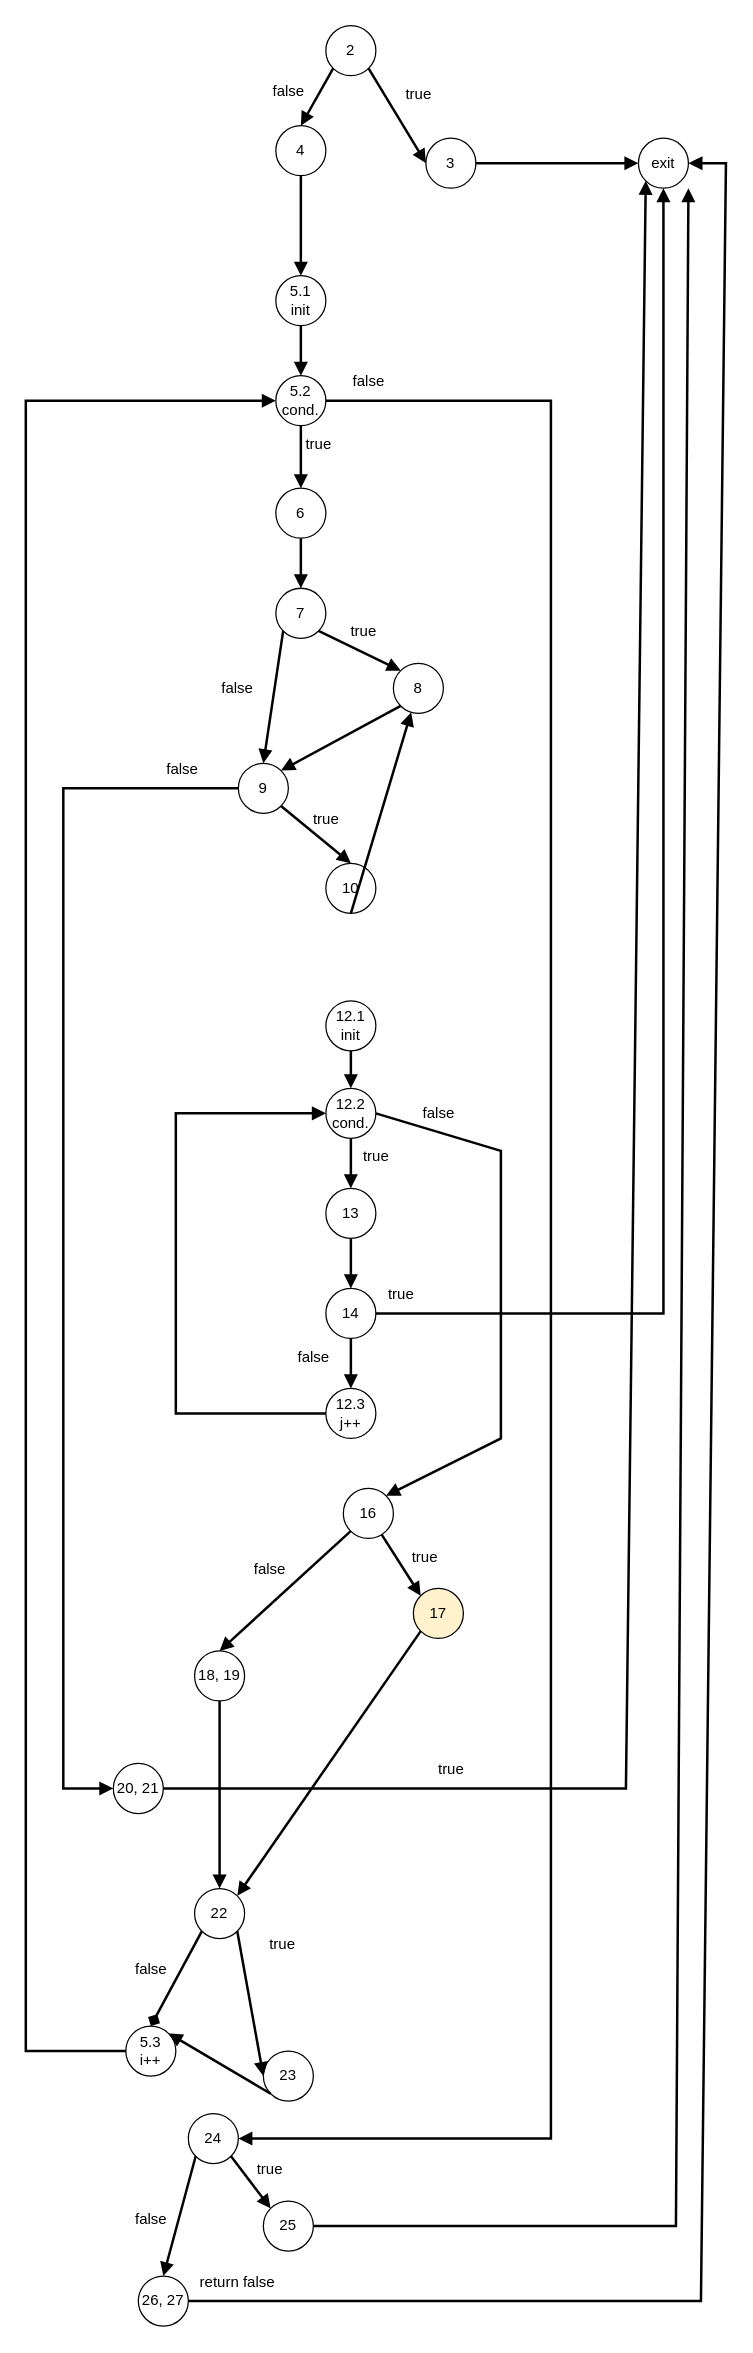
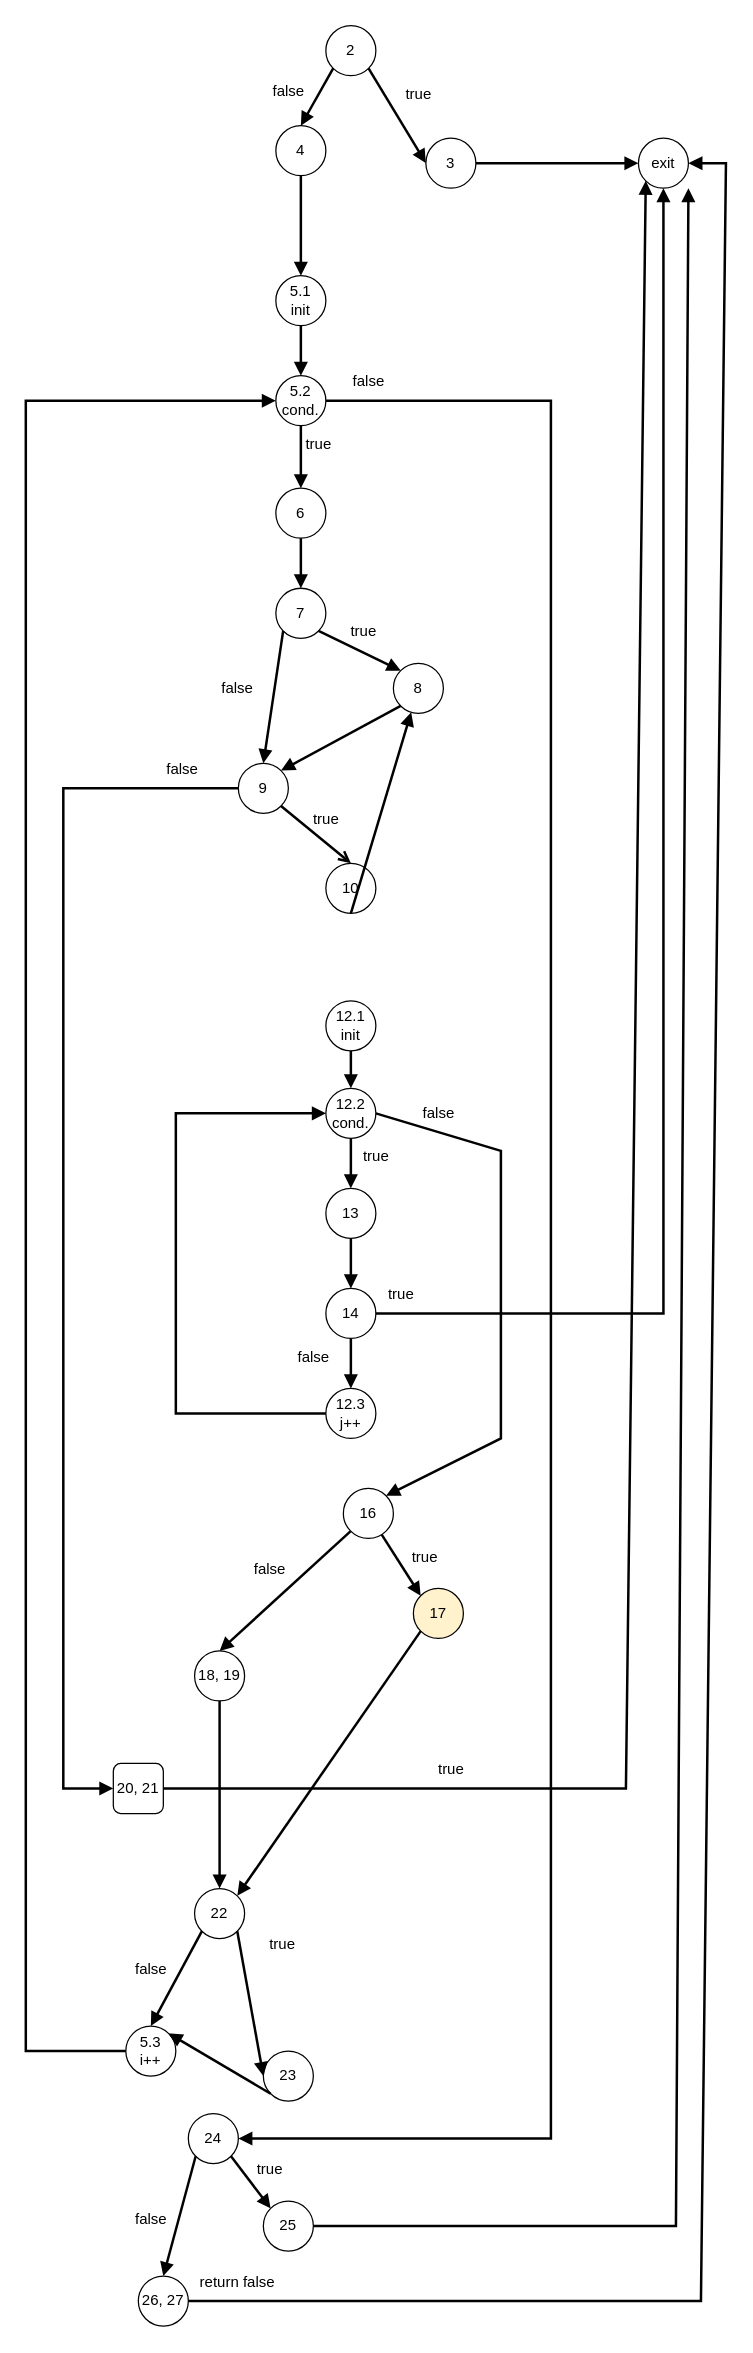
edge "9" -> "10": arrowhead block -> open
node "20, 21": shape ellipse -> rounded rectangle
edge "22" -> "5.3 i++": arrowhead diamond -> block
